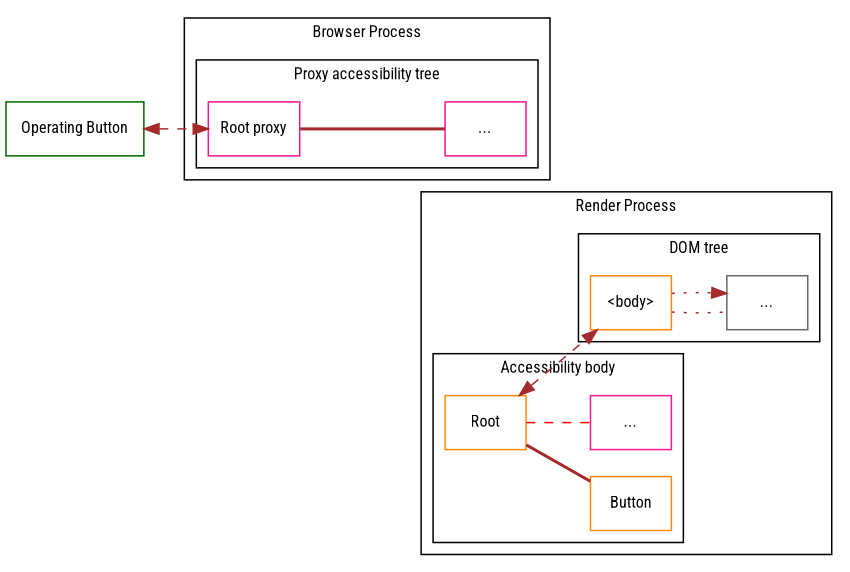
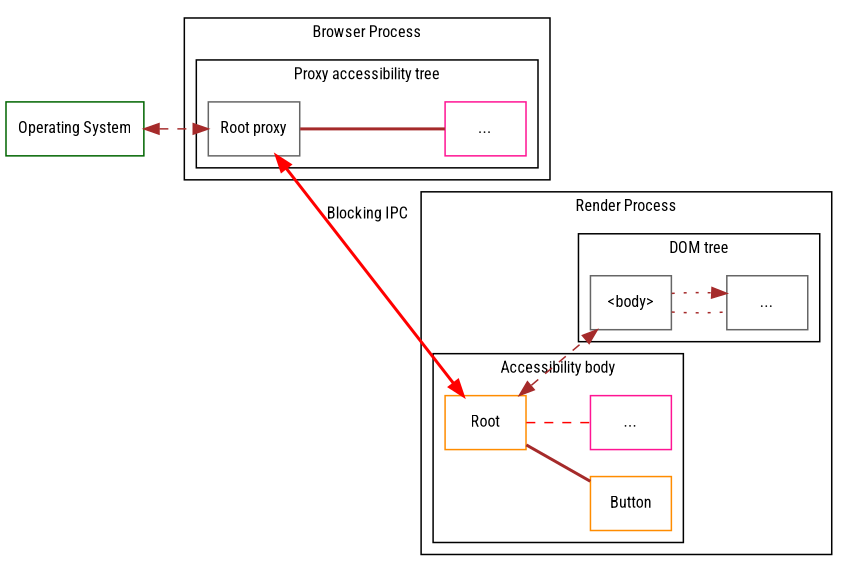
node "Operating Button": label "Operating Button" -> "Operating System"
node "Root proxy": color deeppink -> gray40
edge "Root proxy" -- "Root": added, label "Blocking IPC"
node "<body>": color darkorange -> gray40
